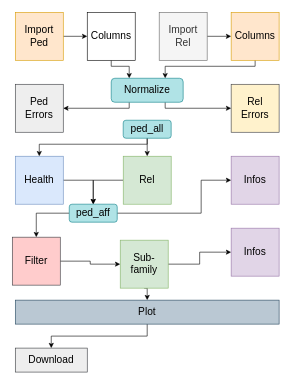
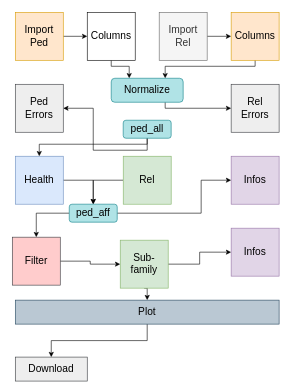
edge "Normalize" -> "Ped Errors": removed
node "Rel Errors": fillcolor #fff2cc -> #eeeeee
edge "ped_all" -> "Rel": now "ped_all" -> "Ped Errors"
node "Download": moved (51, 360) -> (51, 369)
